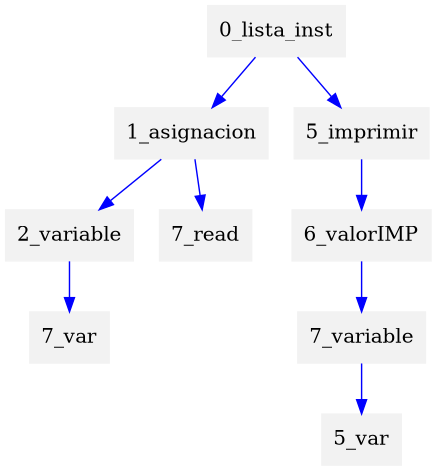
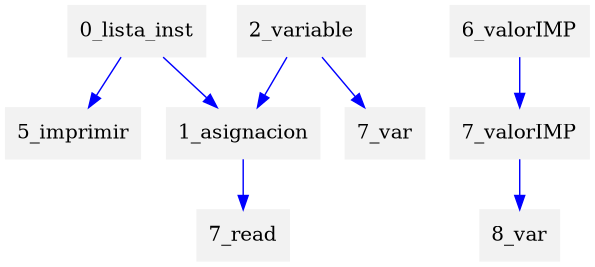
edge "5_imprimir" -> "6_valorIMP": removed
edge "1_asignacion" -> "2_variable": reversed
node "7_variable": label "7_variable" -> "7_valorIMP"
node "5_var": label "5_var" -> "8_var"
